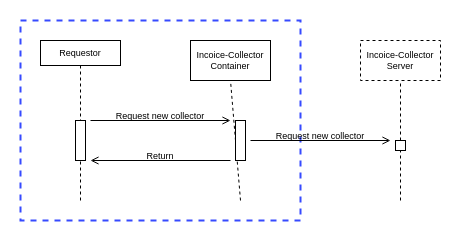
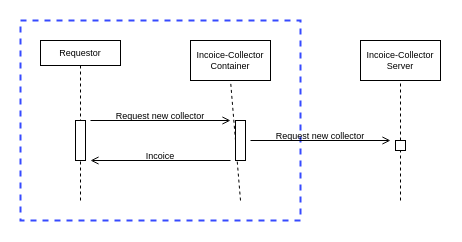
node "Incoice-Collector Server": style dashed -> solid
node "Return": label "Return" -> "Incoice"
